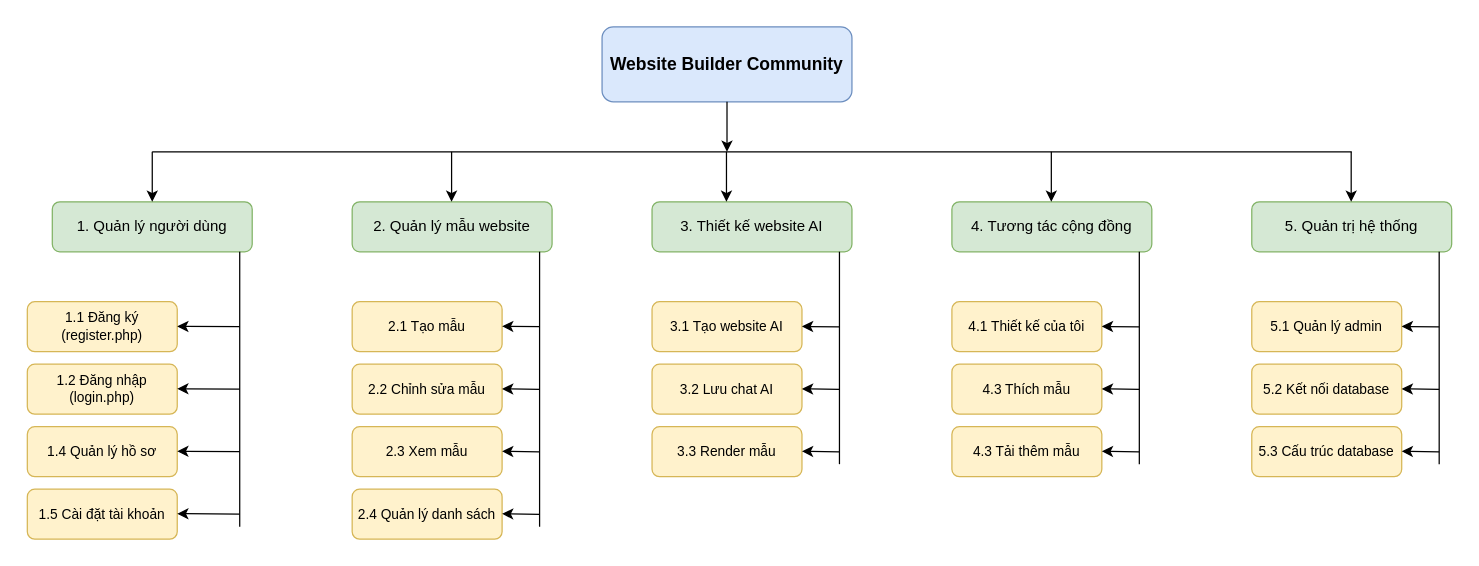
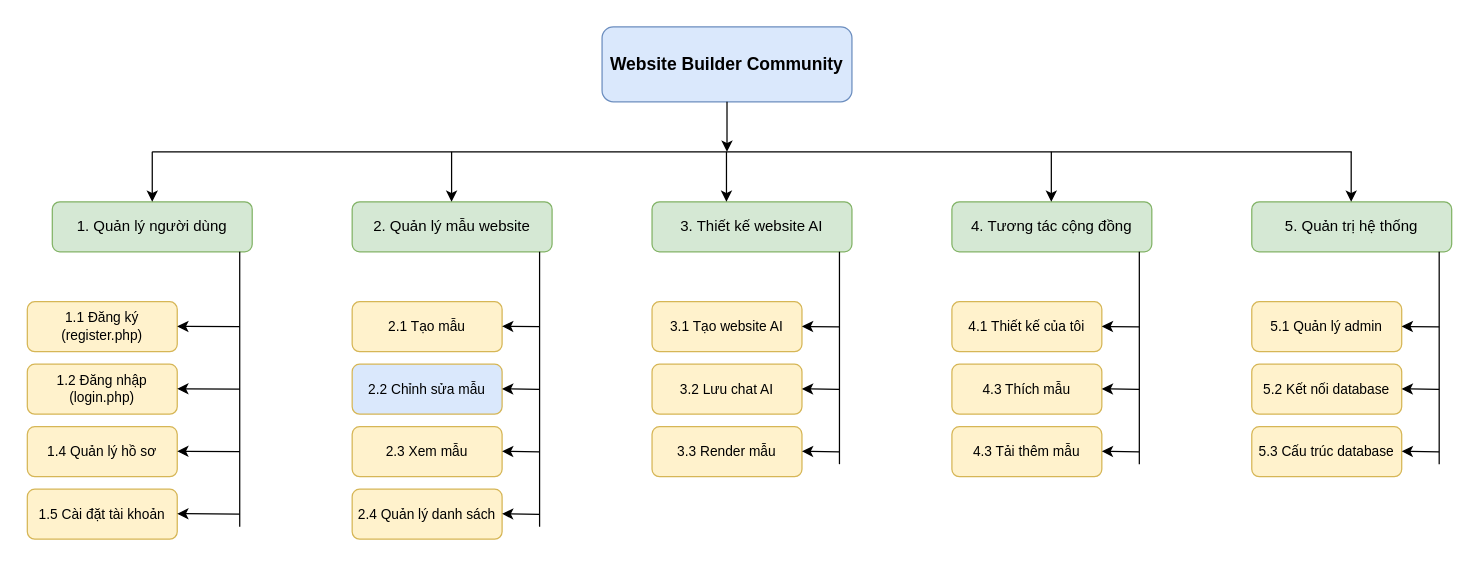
node "2.2 Chỉnh sửa mẫu": fillcolor #fff2cc -> #dae8fc
